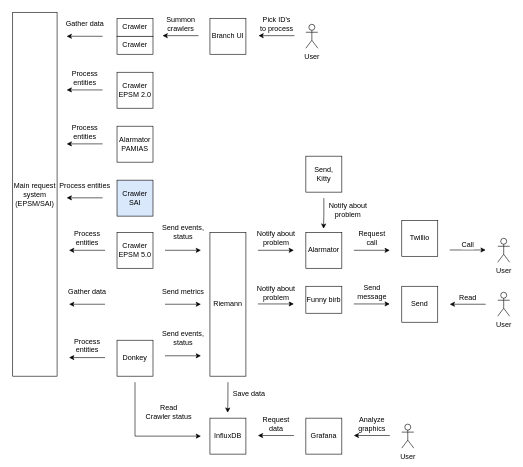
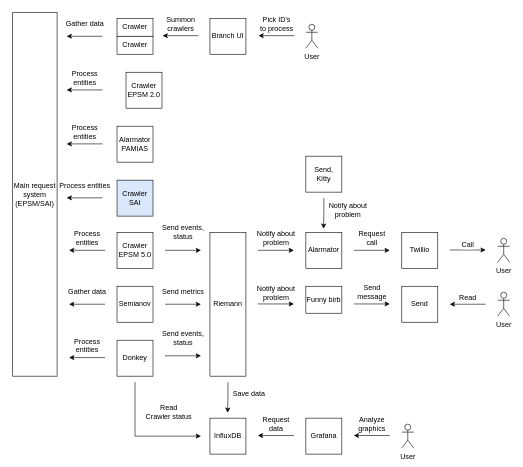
node "Crawler EPSM 2.0": moved (135, 90) -> (144, 90)
node "Twillio": moved (420, 239) -> (420, 251)
node "Semianov": added
